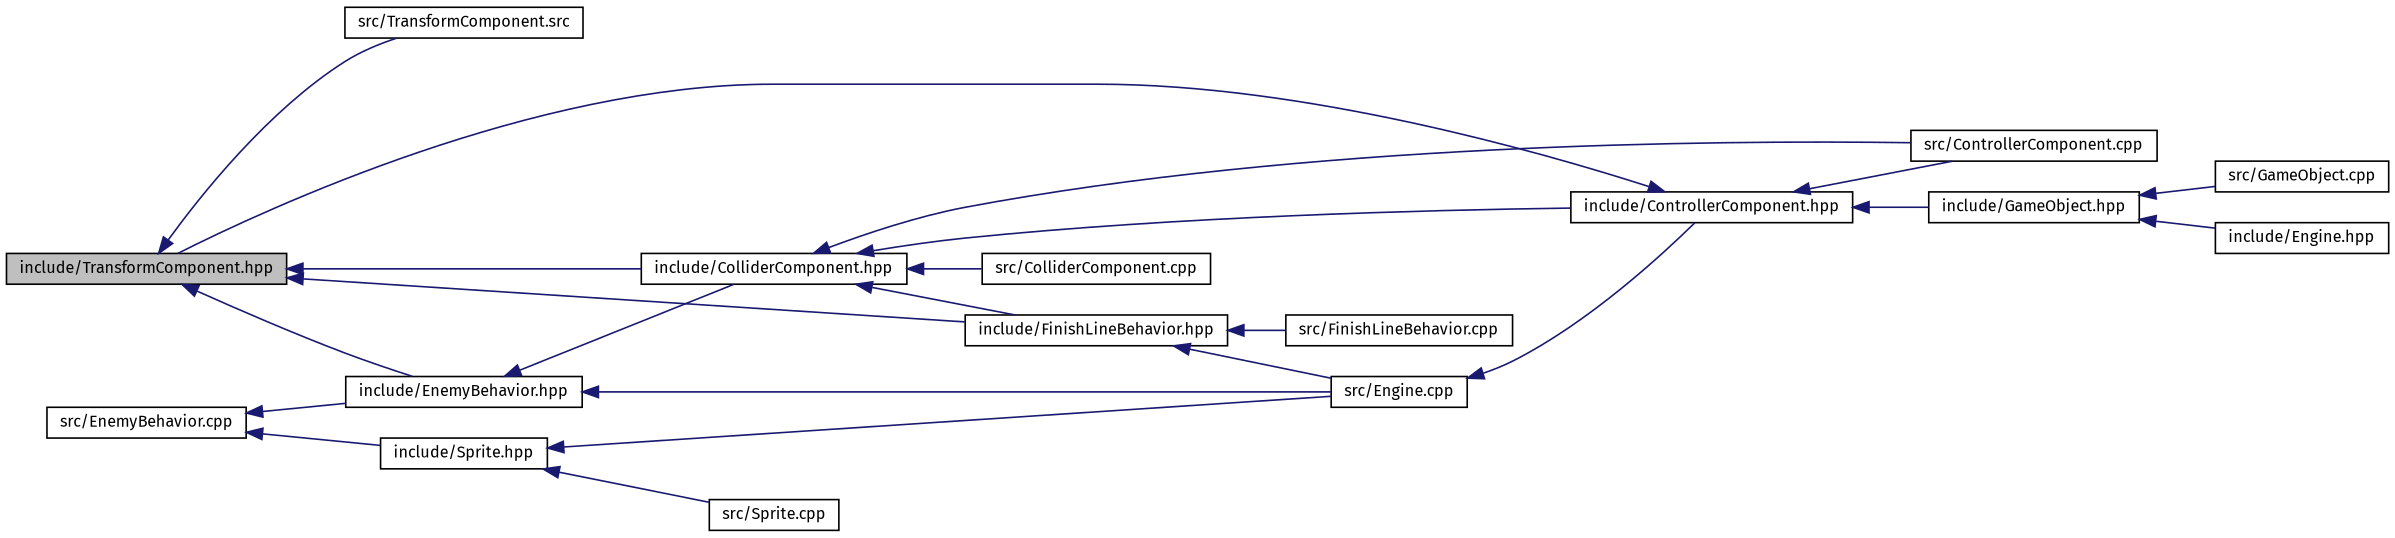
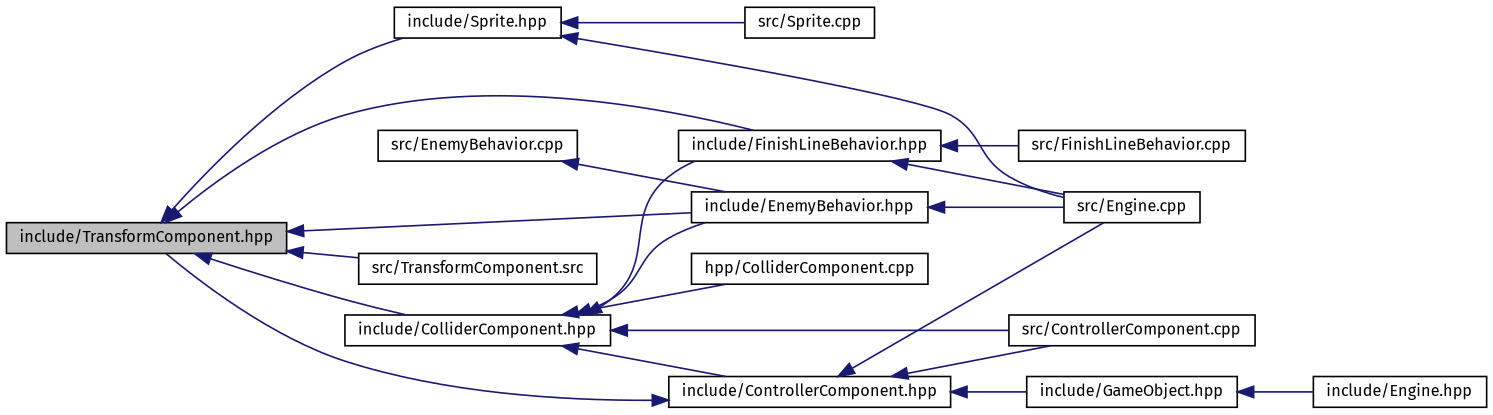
node "src/GameObject.cpp": removed
node "src/ColliderComponent.cpp": label "src/ColliderComponent.cpp" -> "hpp/ColliderComponent.cpp"
edge "include/ControllerComponent.hpp" -> "src/Engine.cpp": reversed
edge "include/ColliderComponent.hpp" -> "include/EnemyBehavior.hpp": reversed
edge "include/Sprite.hpp" -> "src/EnemyBehavior.cpp": now "include/Sprite.hpp" -> "include/TransformComponent.hpp"
